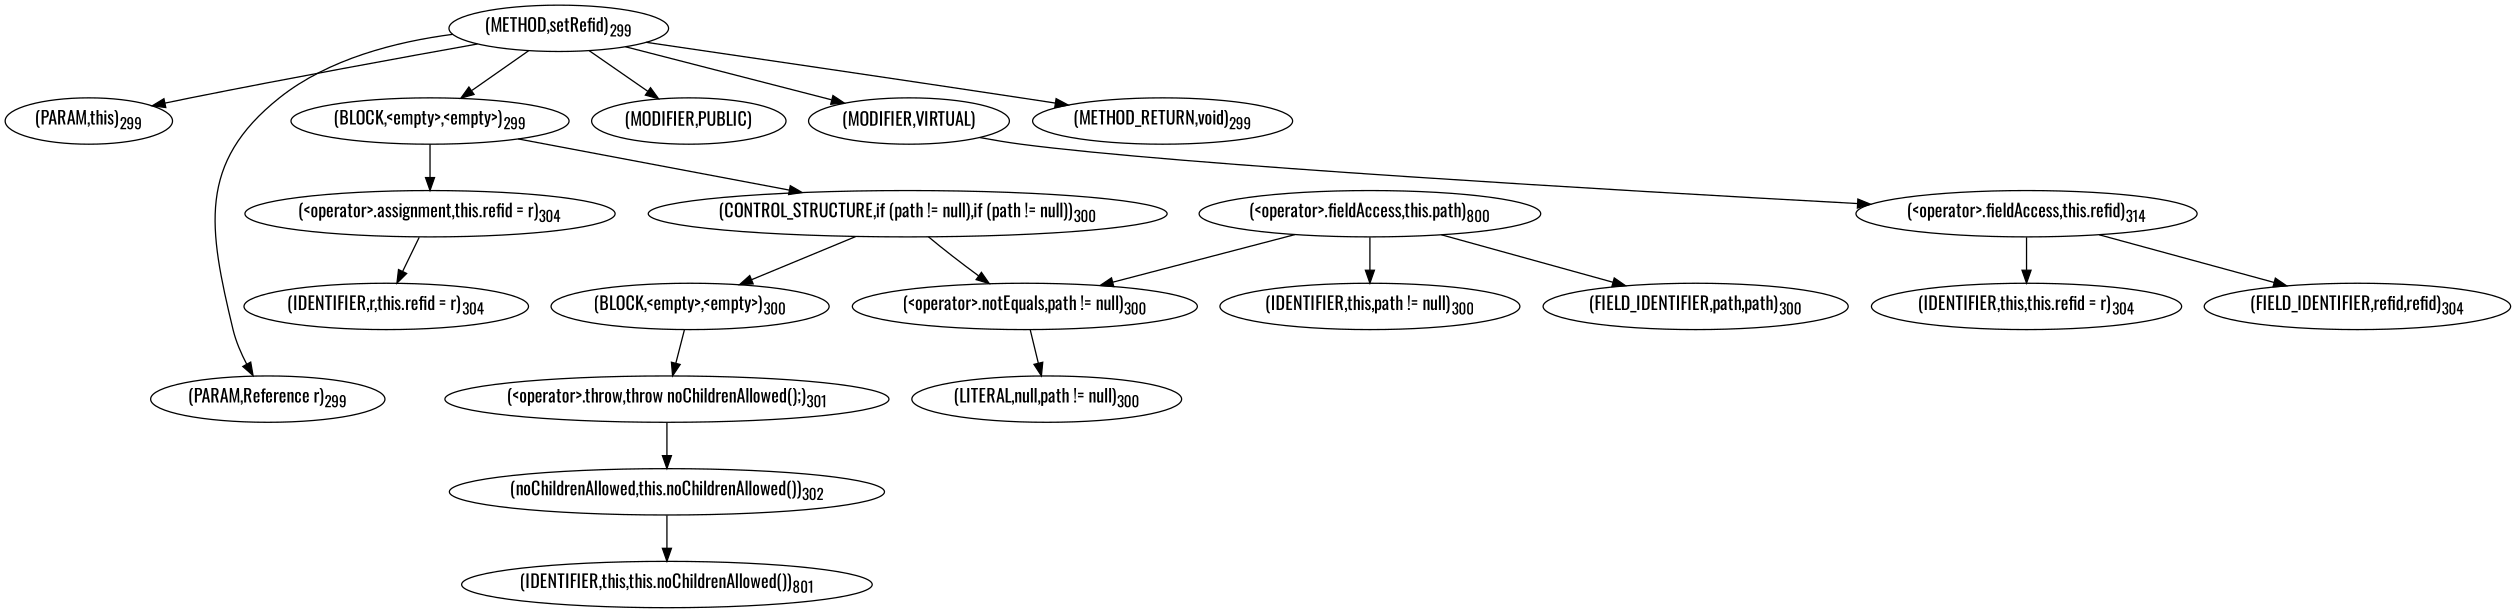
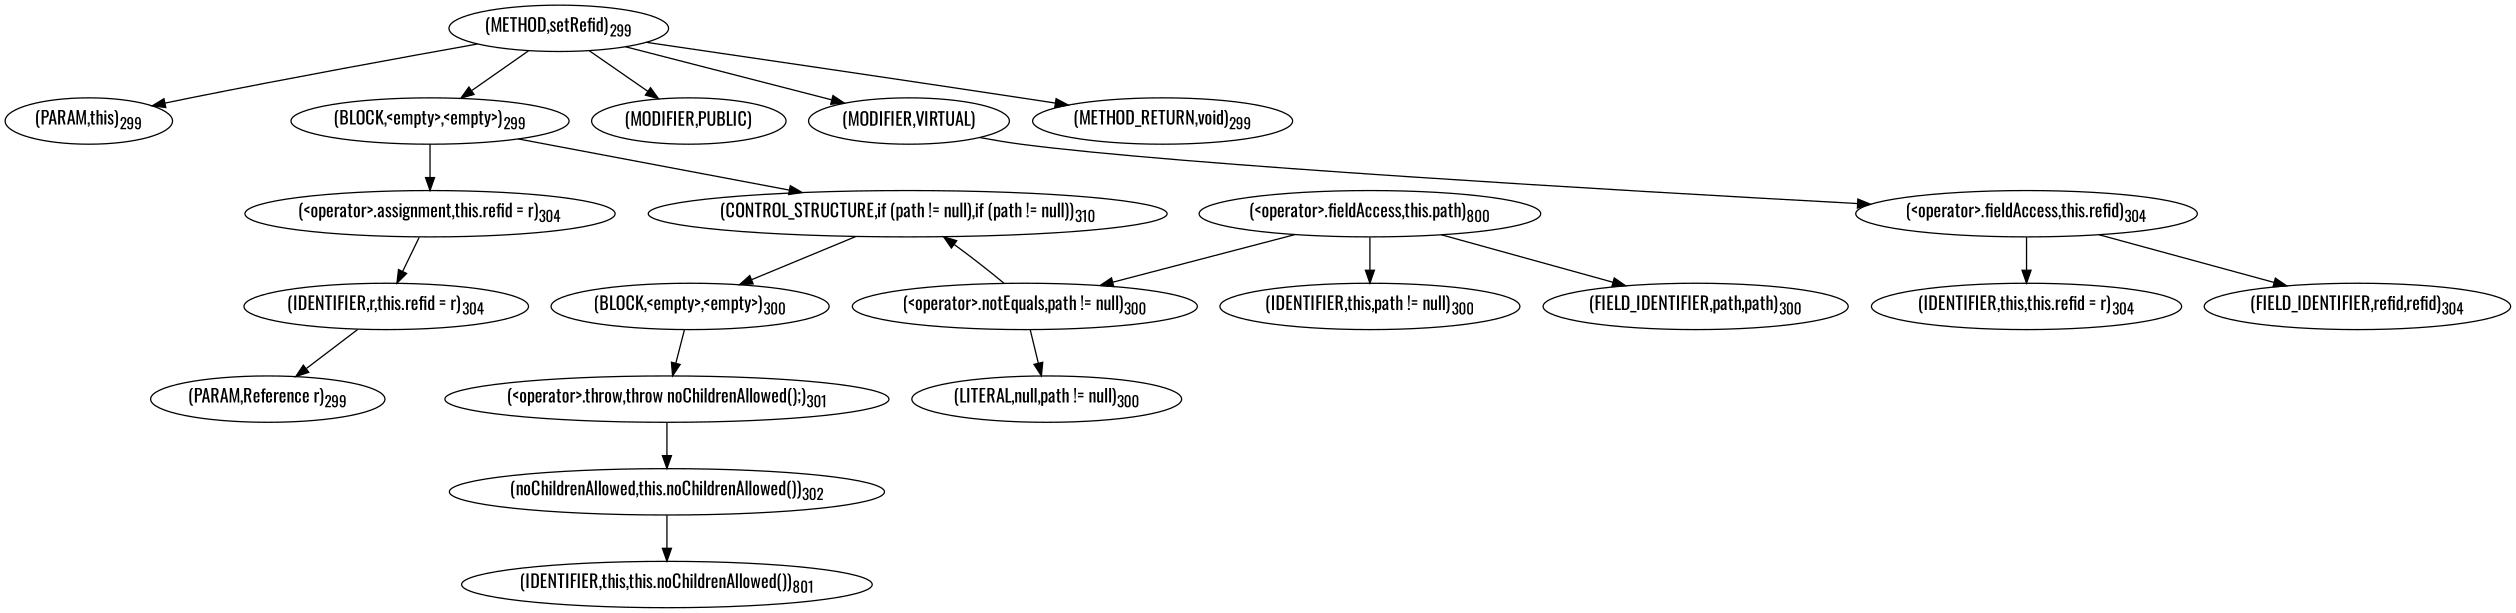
edge "(METHOD,setRefid)" -> "(PARAM,Reference r)": now "(IDENTIFIER,r,this.refid = r)" -> "(PARAM,Reference r)"
node "(CONTROL_STRUCTURE,if (path != null),if (path != null))": text "300" -> "310"
node "(<operator>.fieldAccess,this.refid)": text "314" -> "304"
edge "(CONTROL_STRUCTURE,if (path != null),if (path != null))" -> "(<operator>.notEquals,path != null)": reversed
